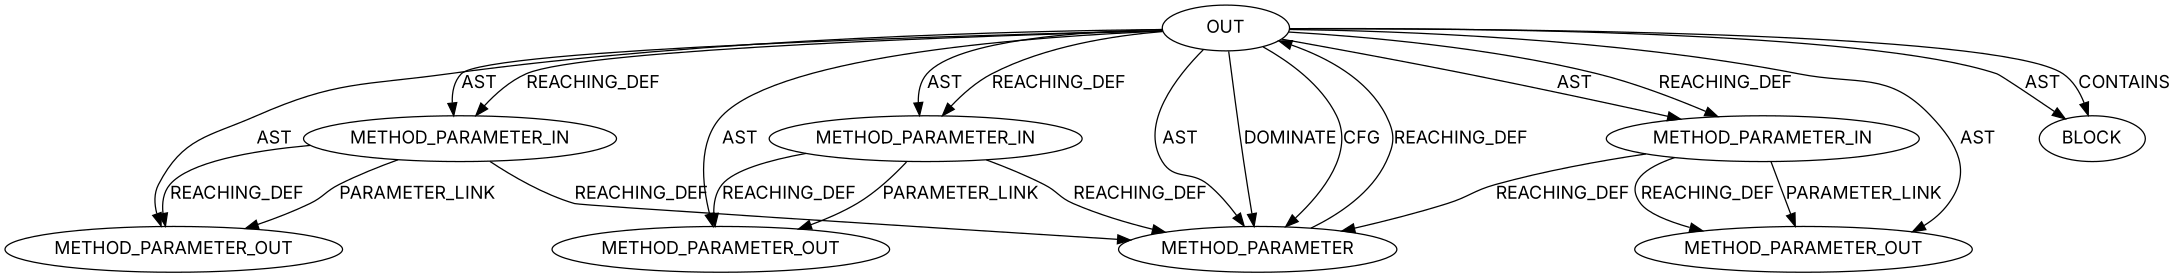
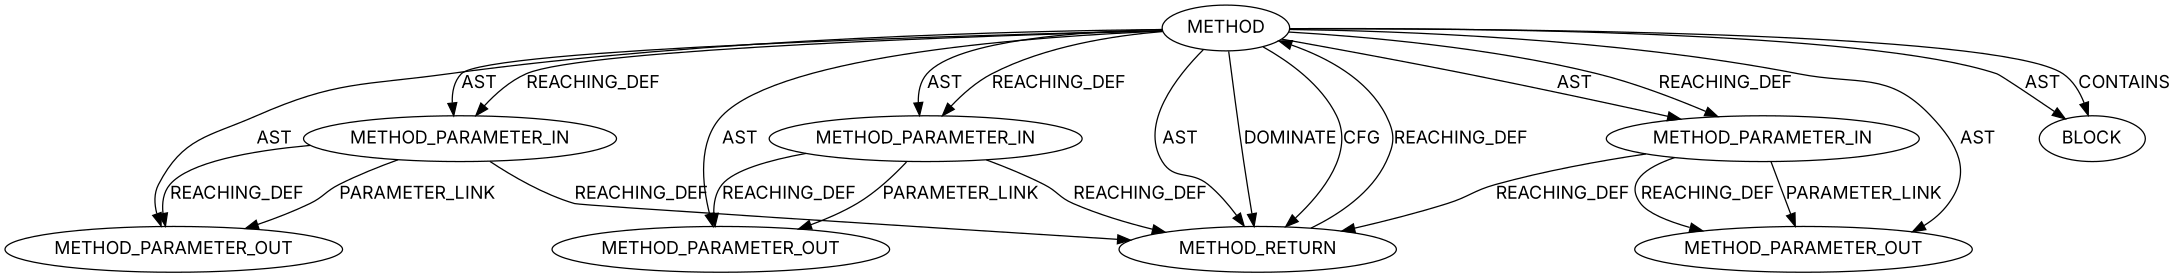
node "OUT": label "OUT" -> "METHOD"
node "METHOD_PARAMETER": label "METHOD_PARAMETER" -> "METHOD_RETURN"
